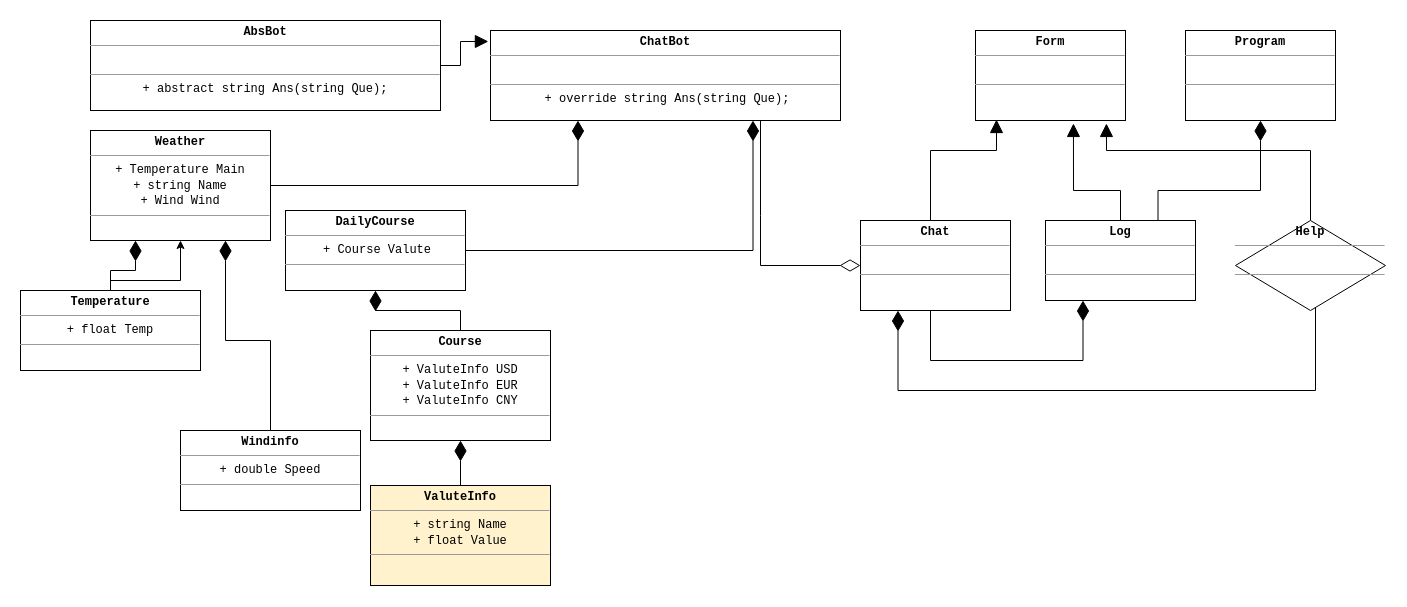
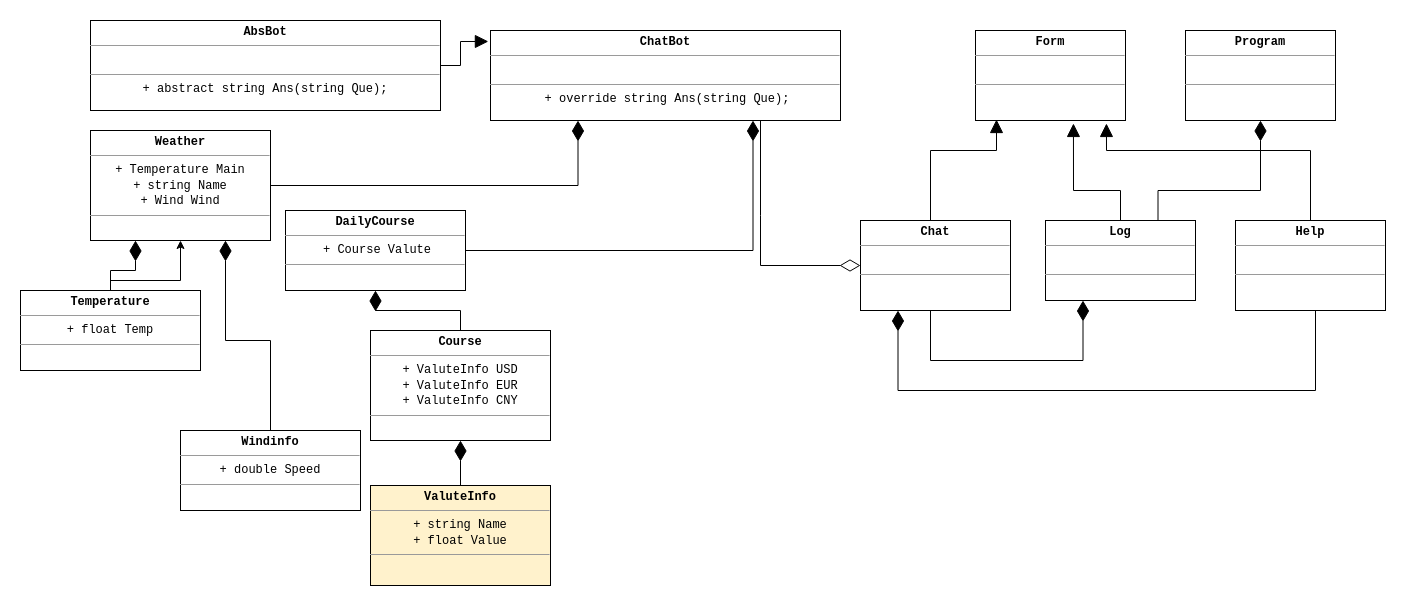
node "Help": shape diamond -> rectangle
